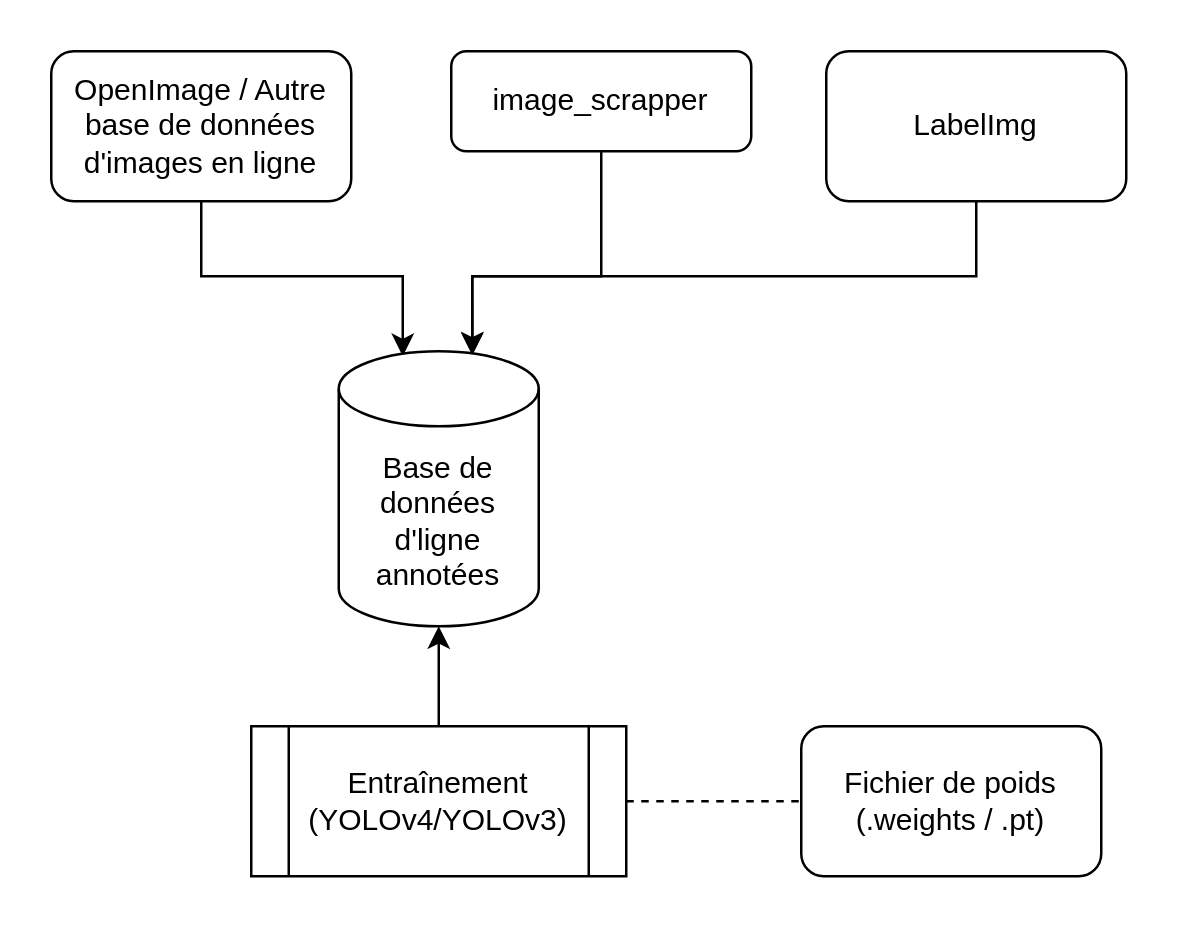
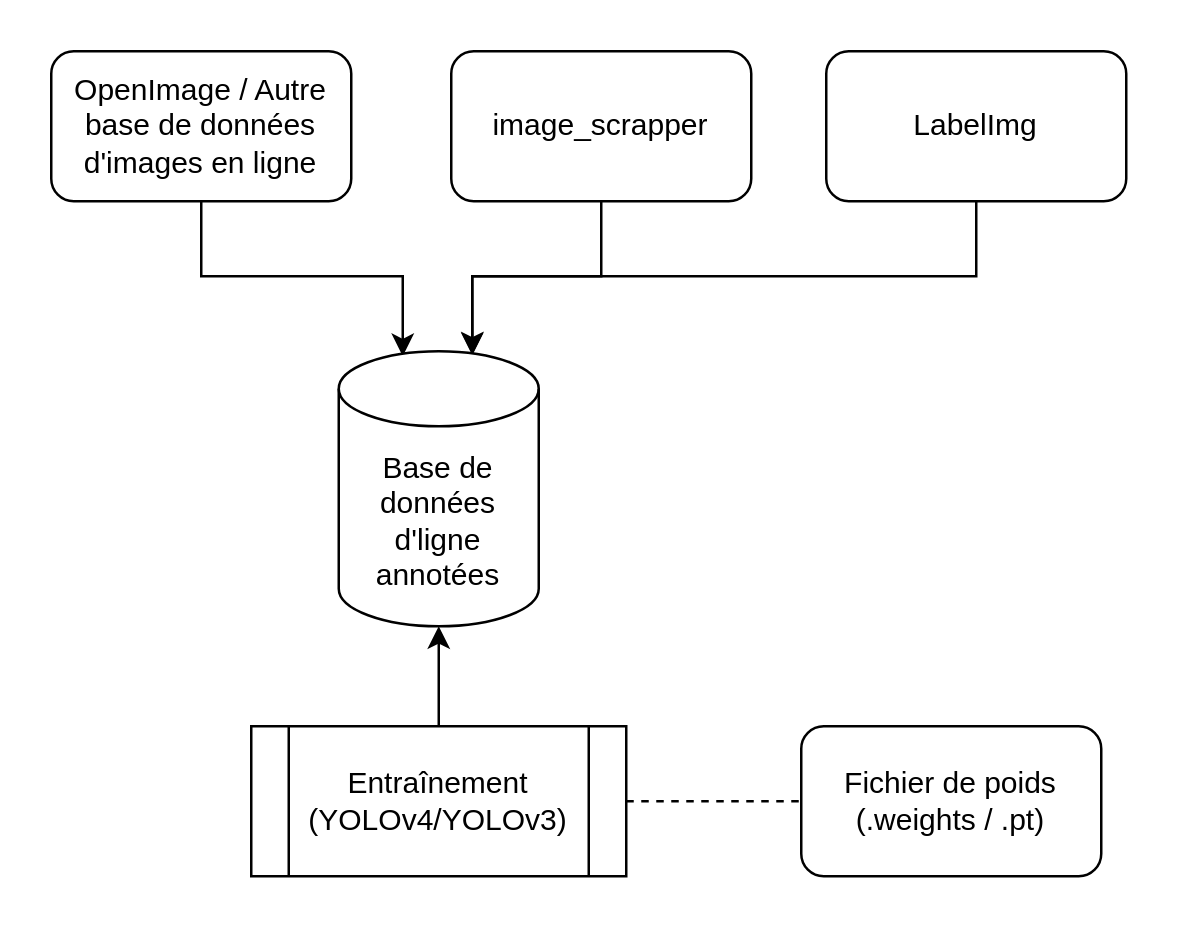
node "image_scrapper": size 300x100 -> 300x150
